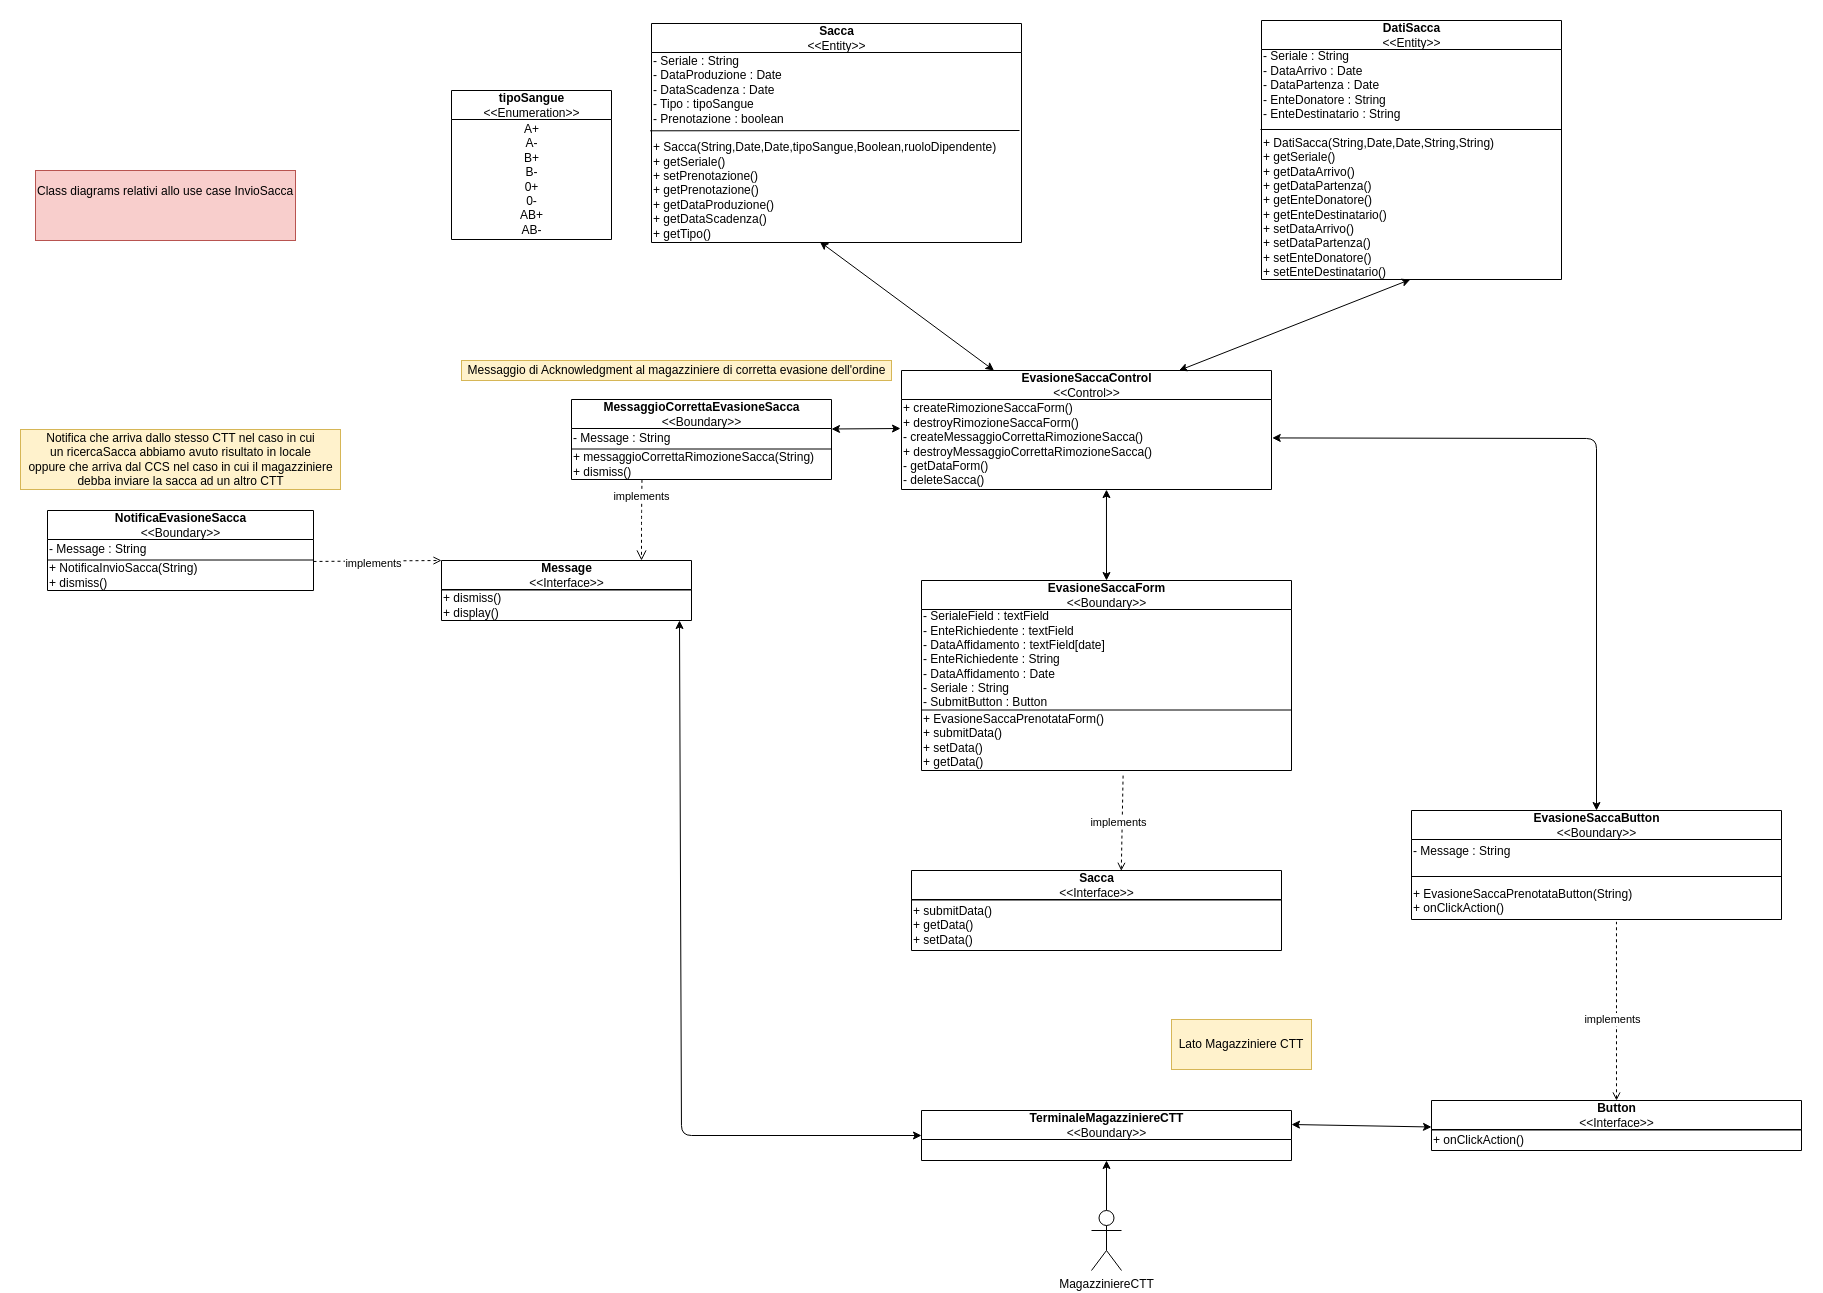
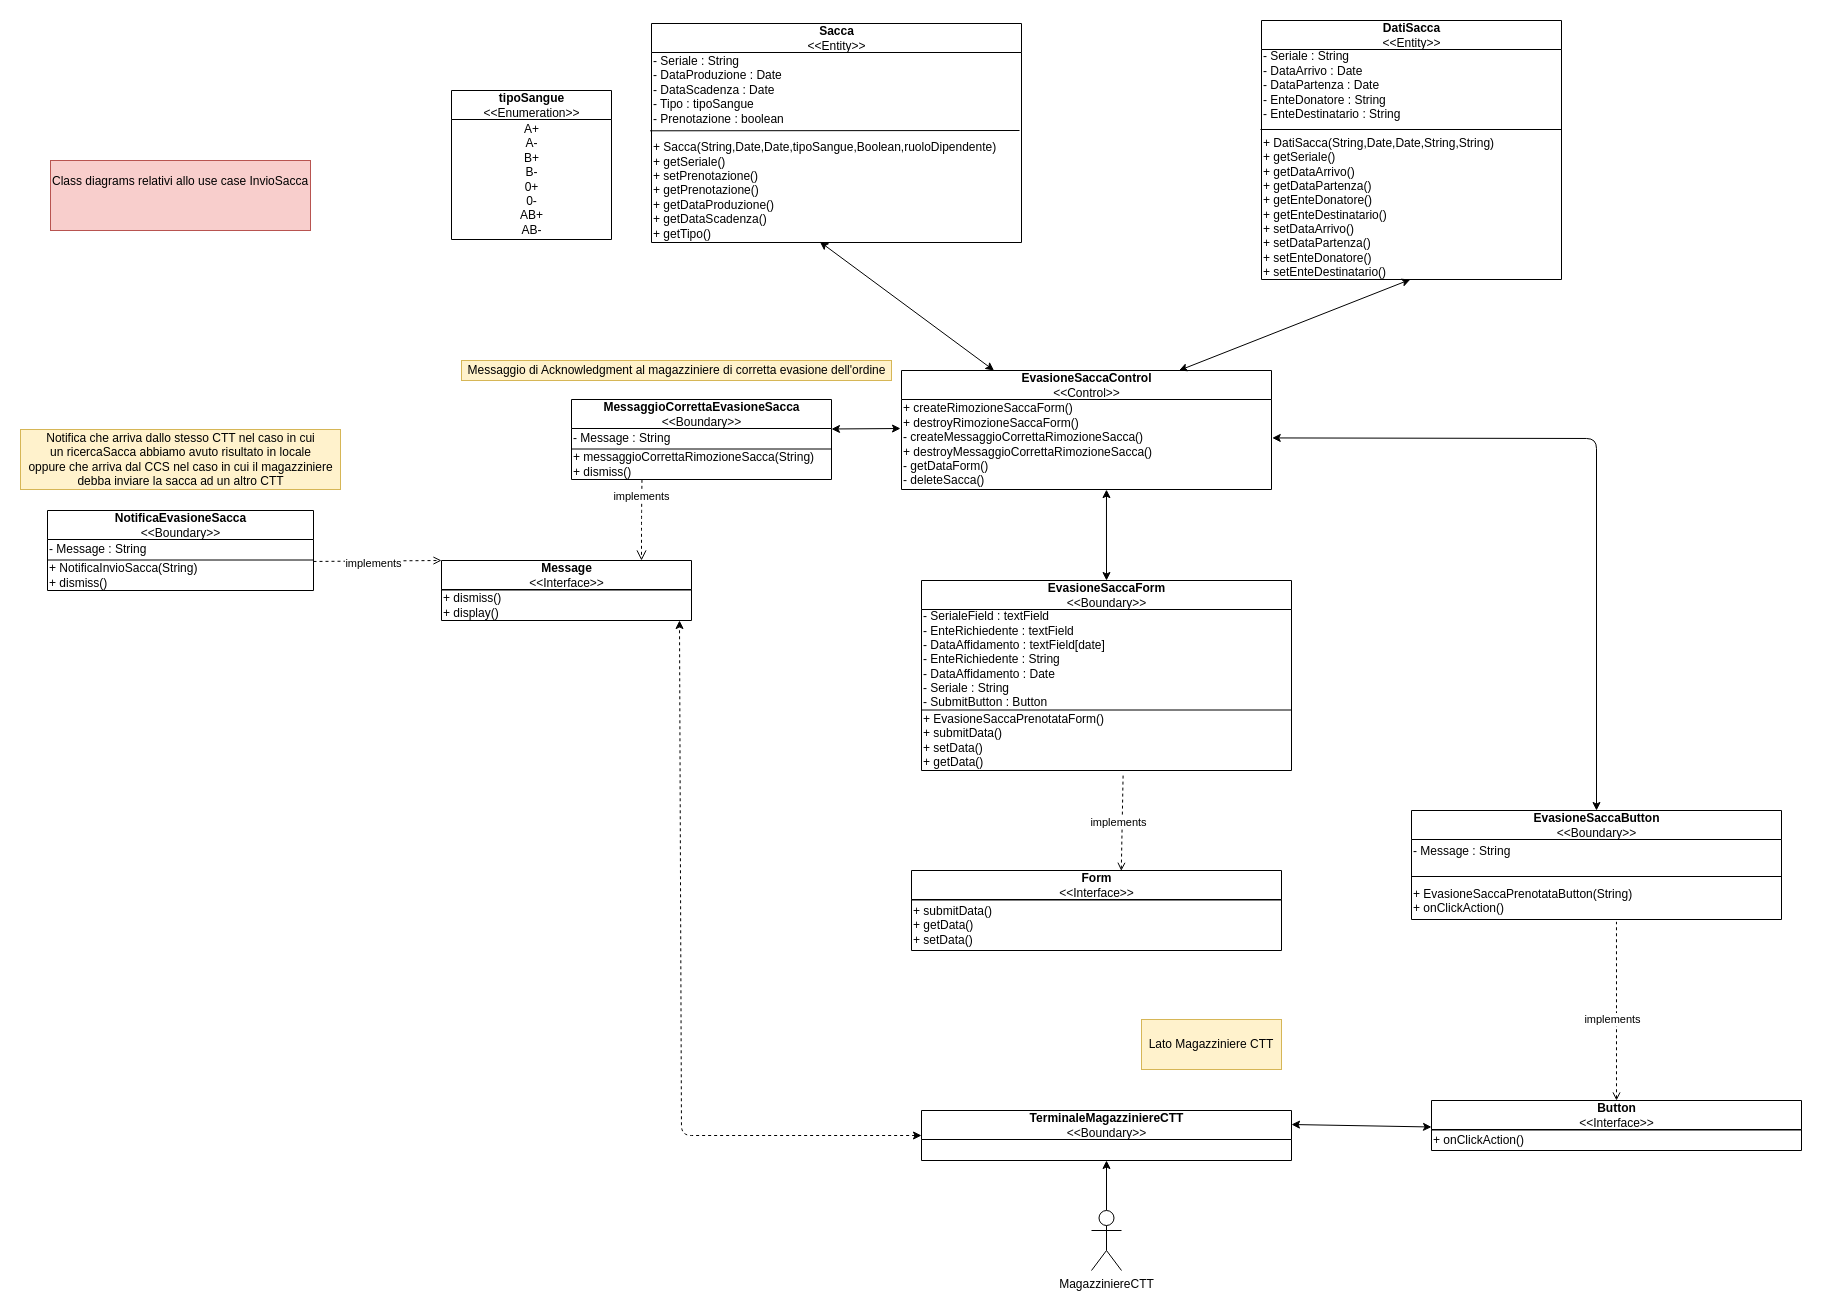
node "Class diagrams relativi allo use case InvioSacca": moved (166, 206) -> (181, 196)
node "Sacca <<Interface>>": label "Sacca <<Interface>>" -> "Form <<Interface>>"
edge "+ dismiss() + display()" -- "TerminaleMagazziniereCTT <<Boundary>>": style solid -> dashed
node "Lato Magazziniere CTT": moved (1242, 1045) -> (1212, 1045)
